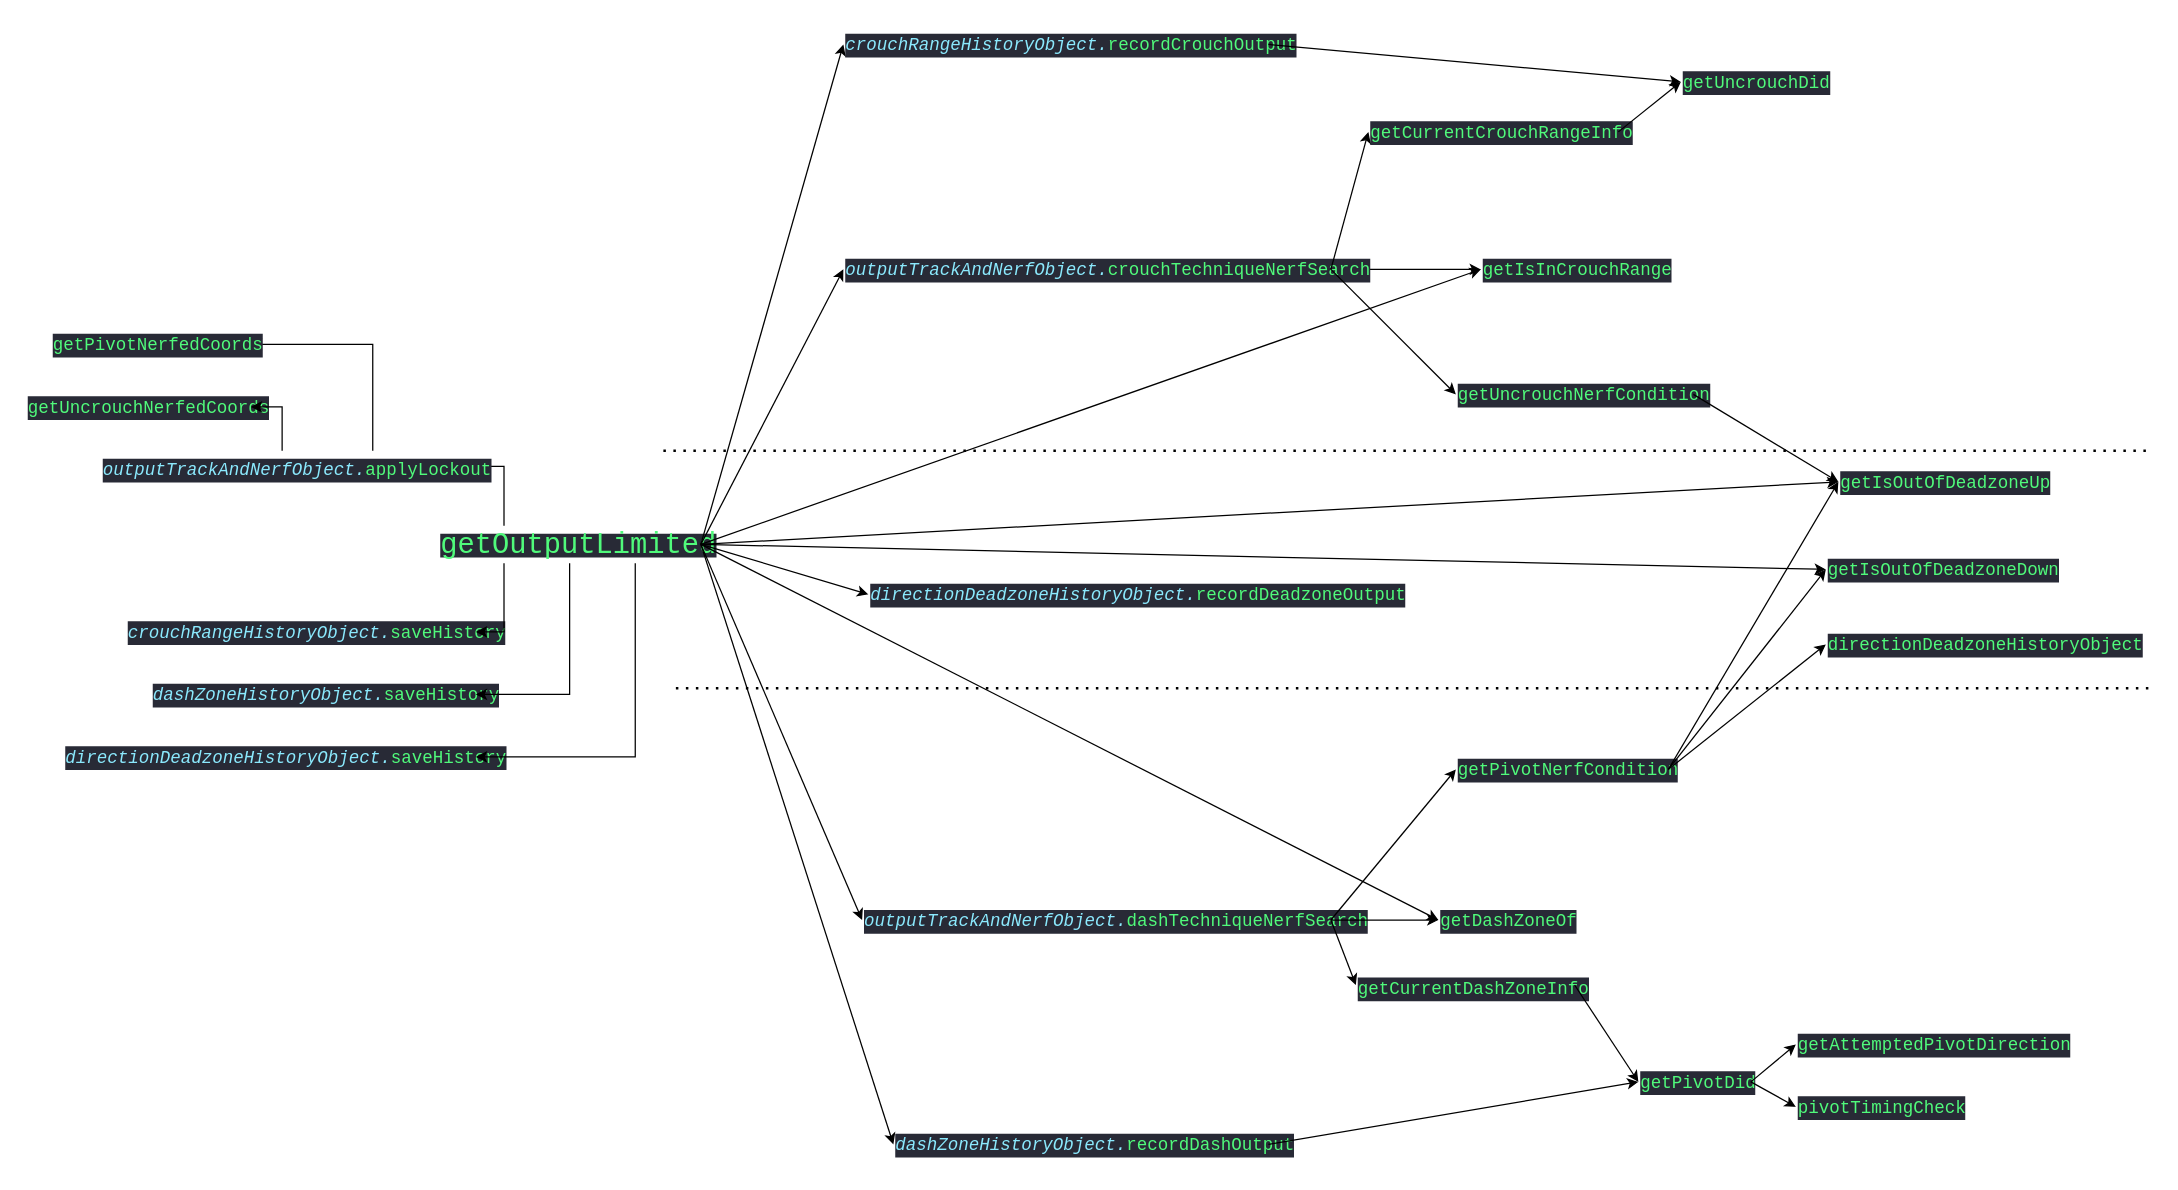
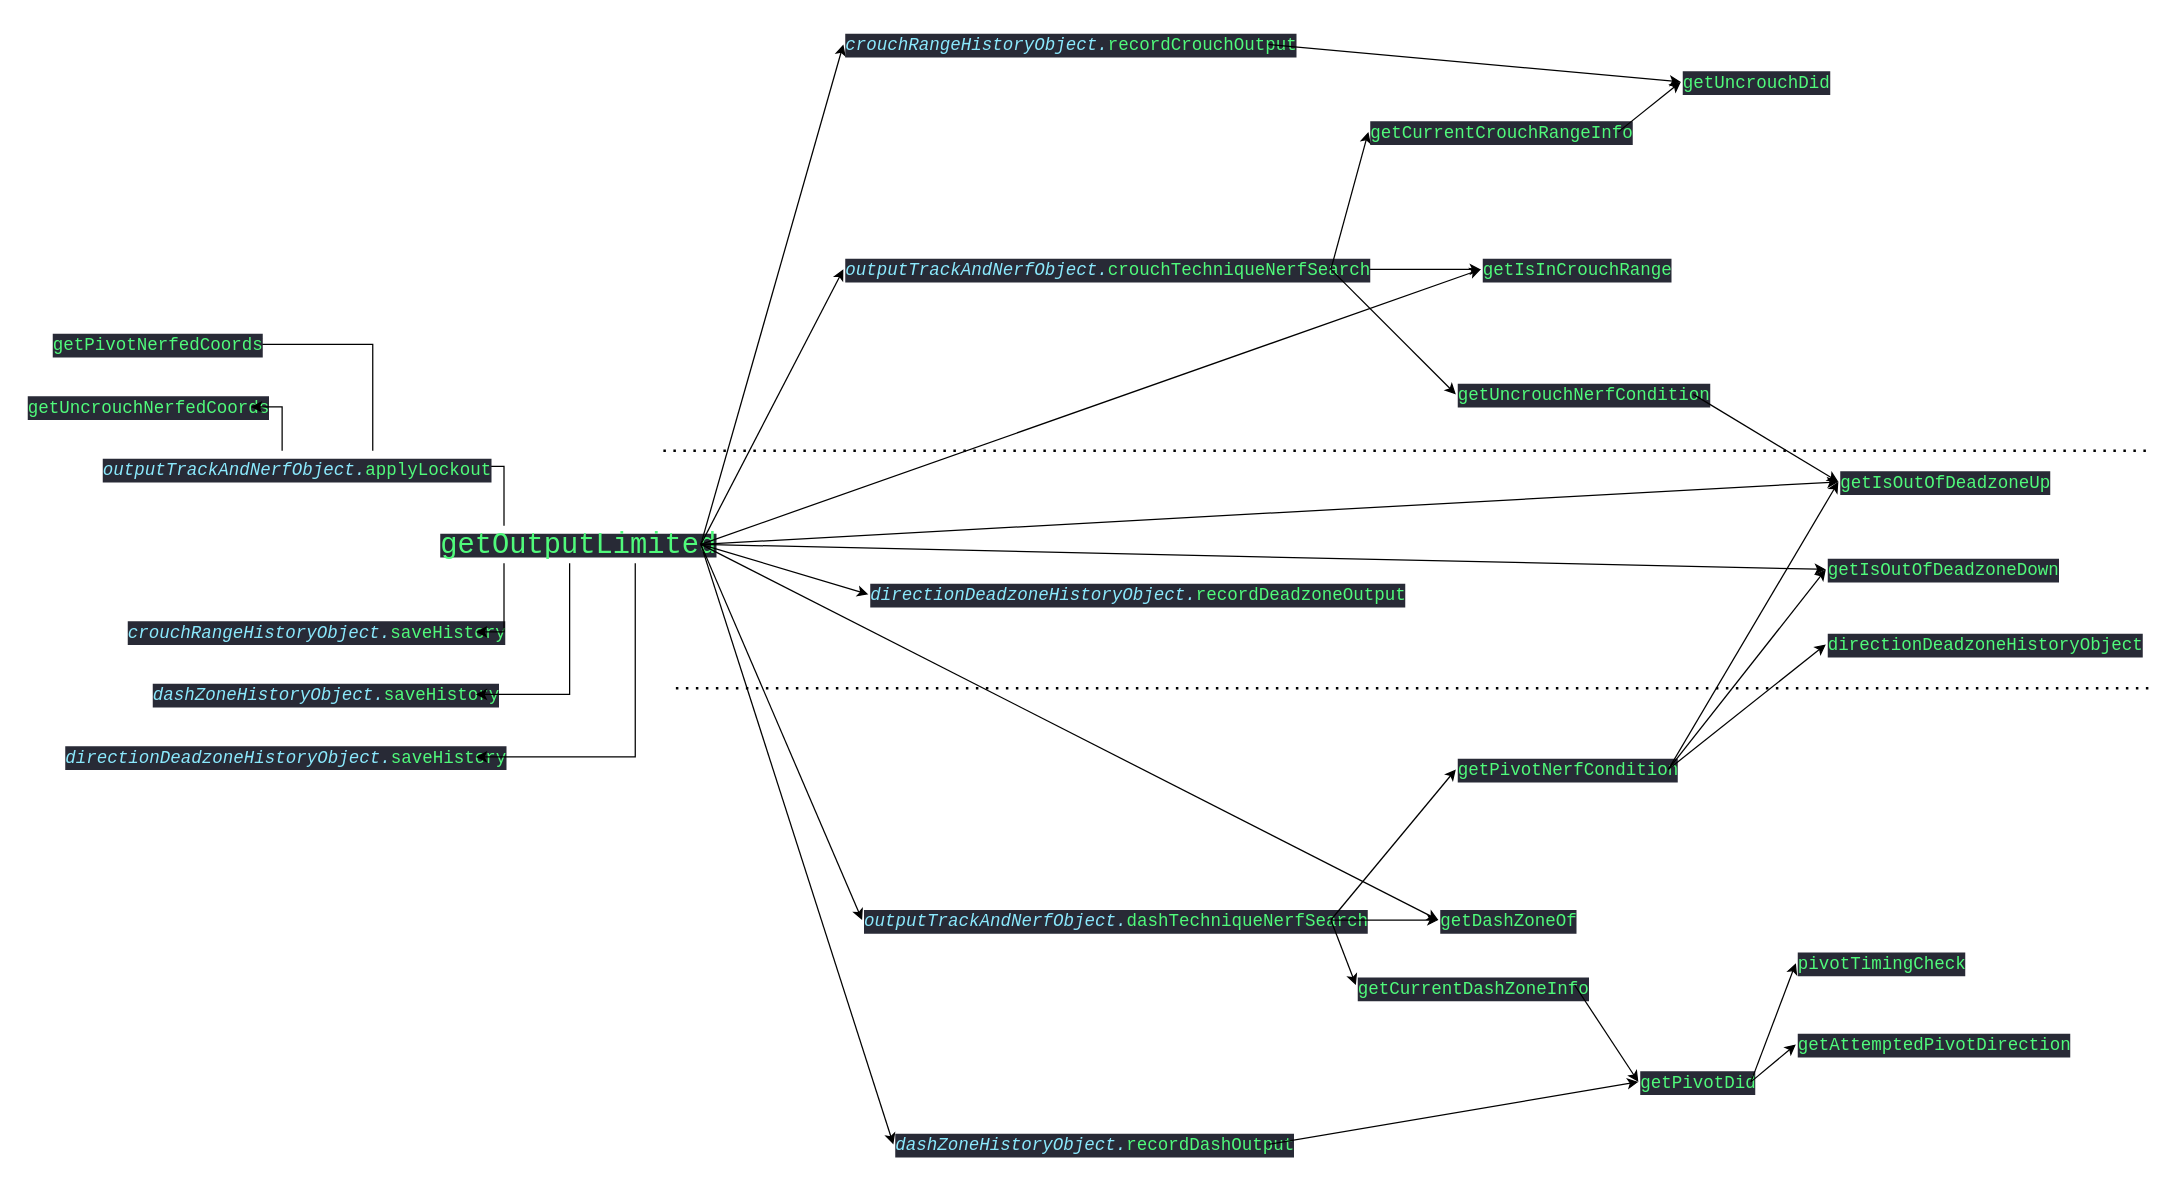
node "pivotTimingCheck": moved (1877, 1107) -> (1877, 963)
